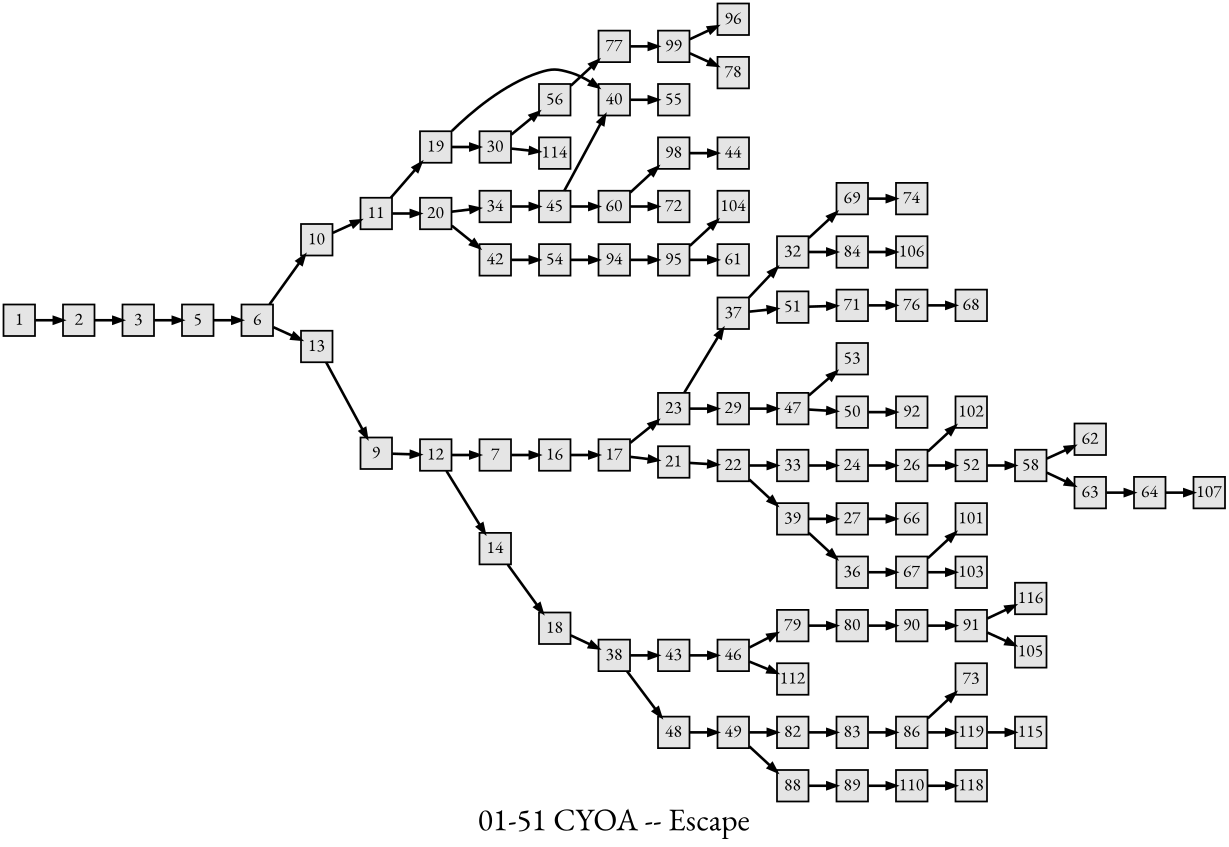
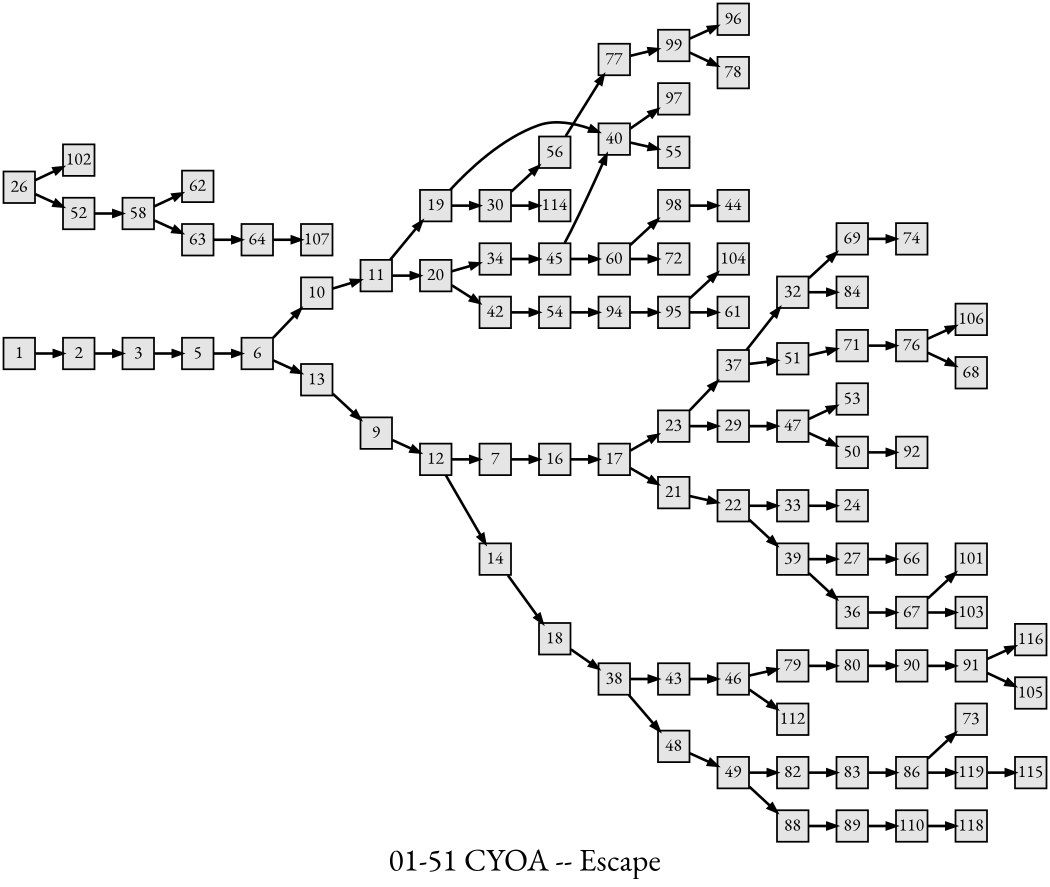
node "97": added
edge "84" -> "106": now "76" -> "106"
edge "24" -> "26": removed
